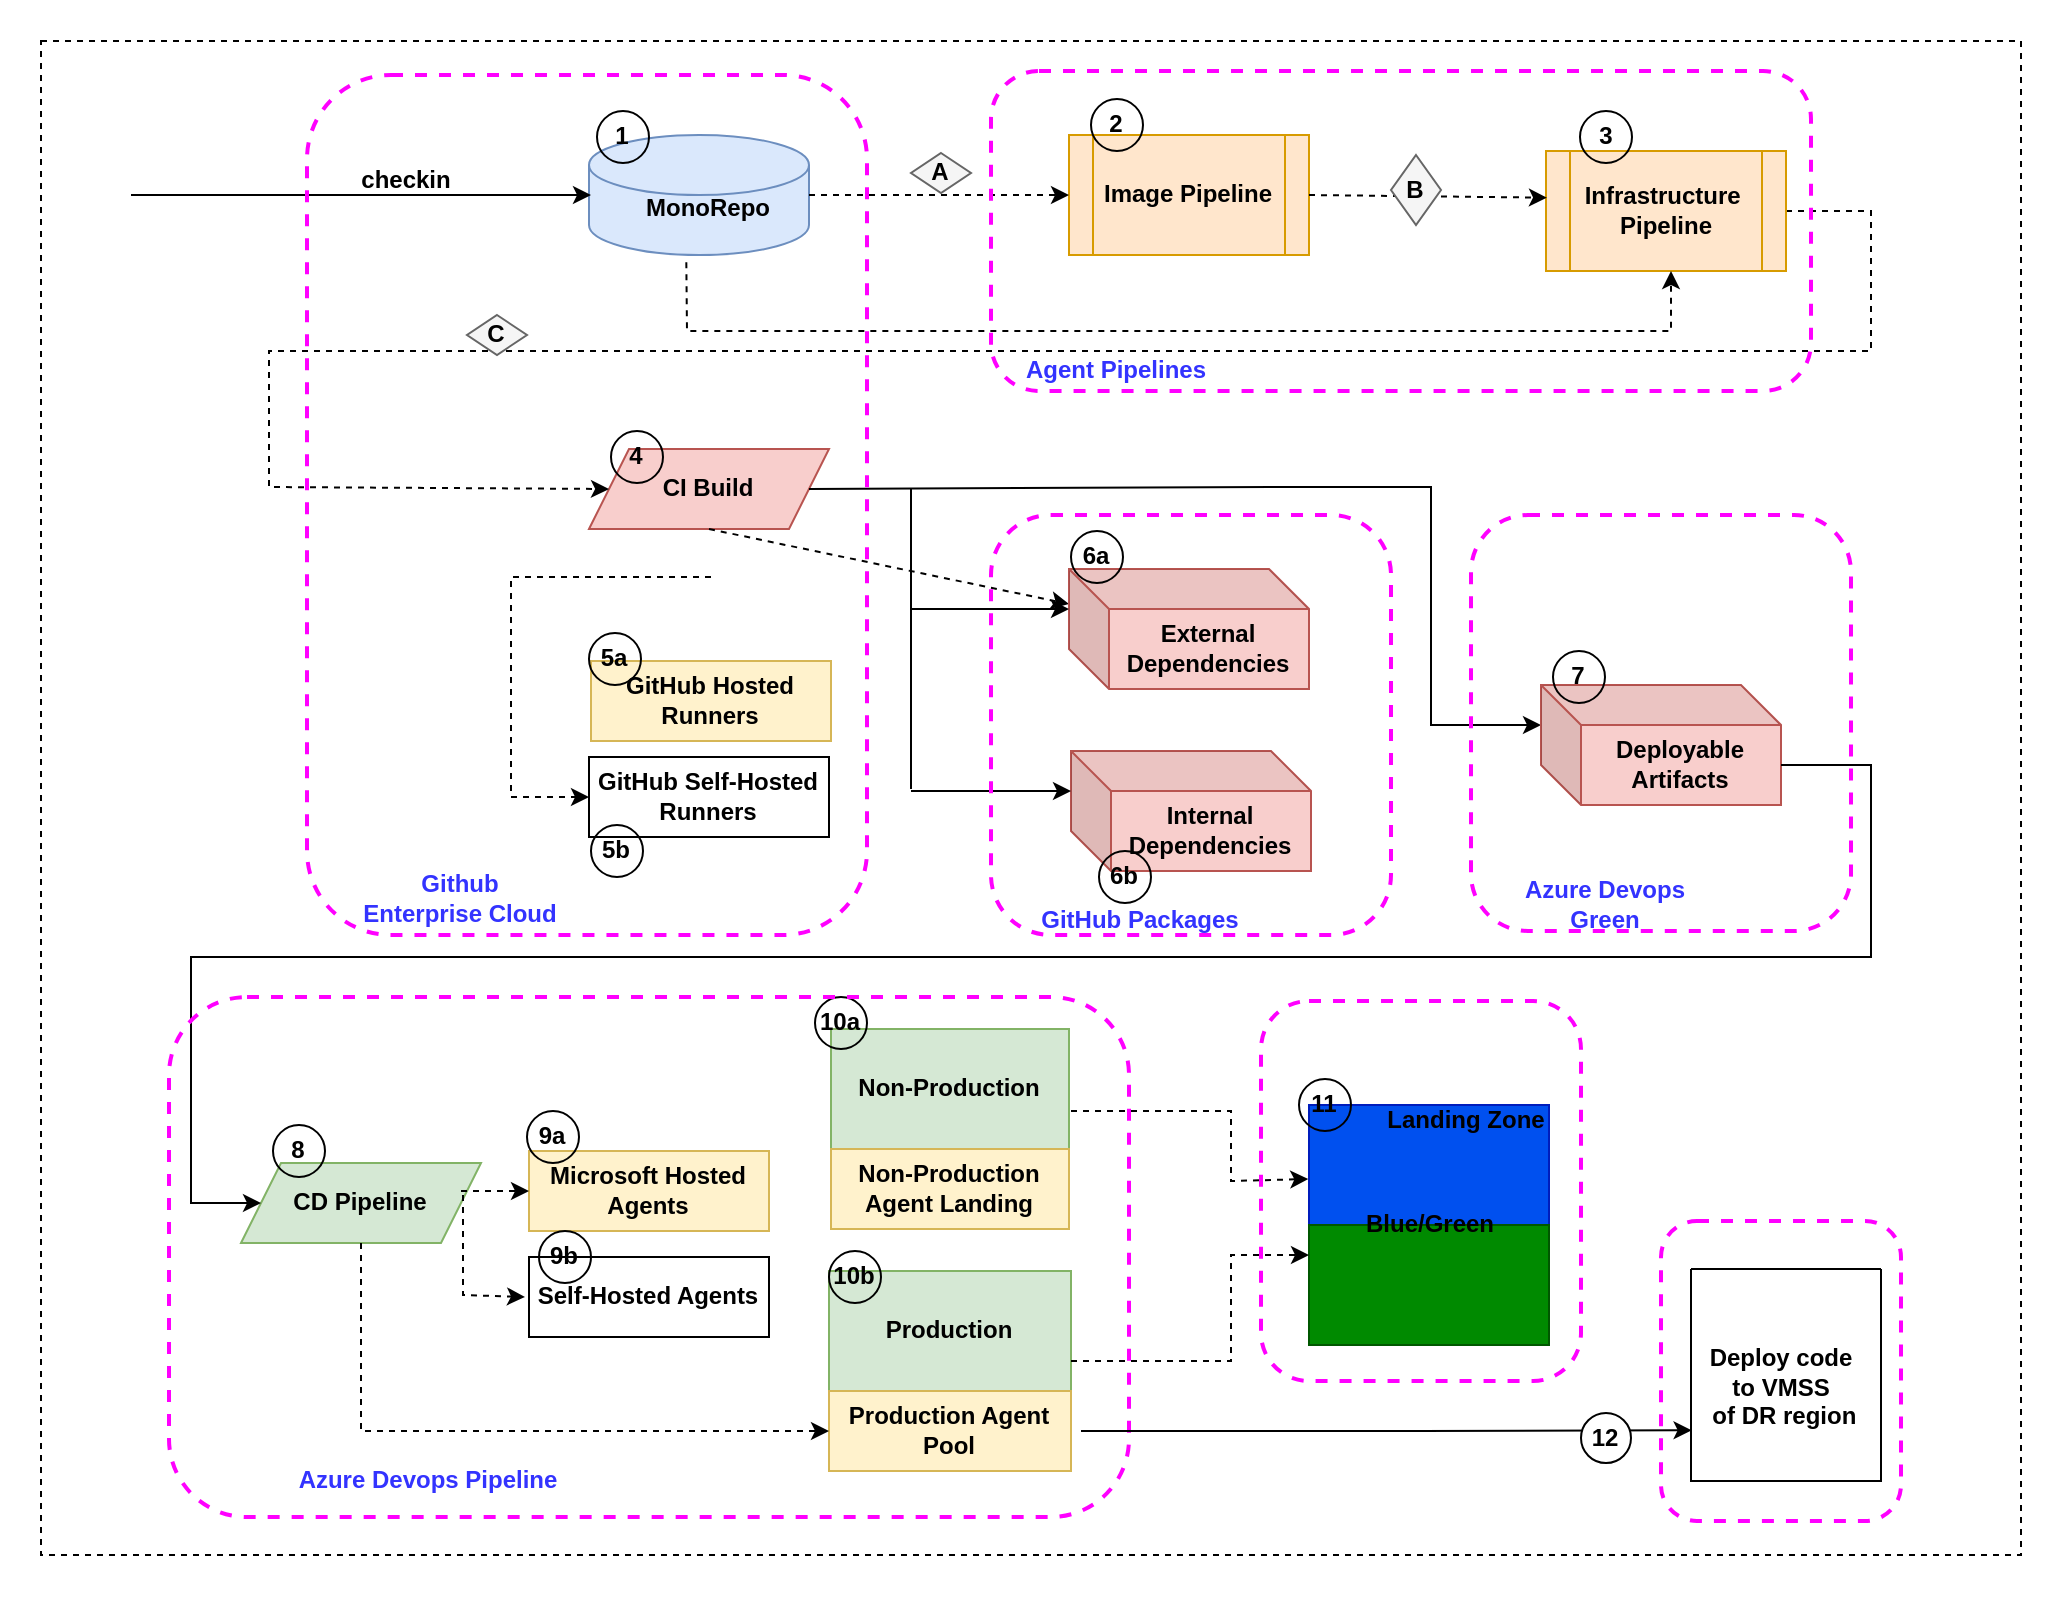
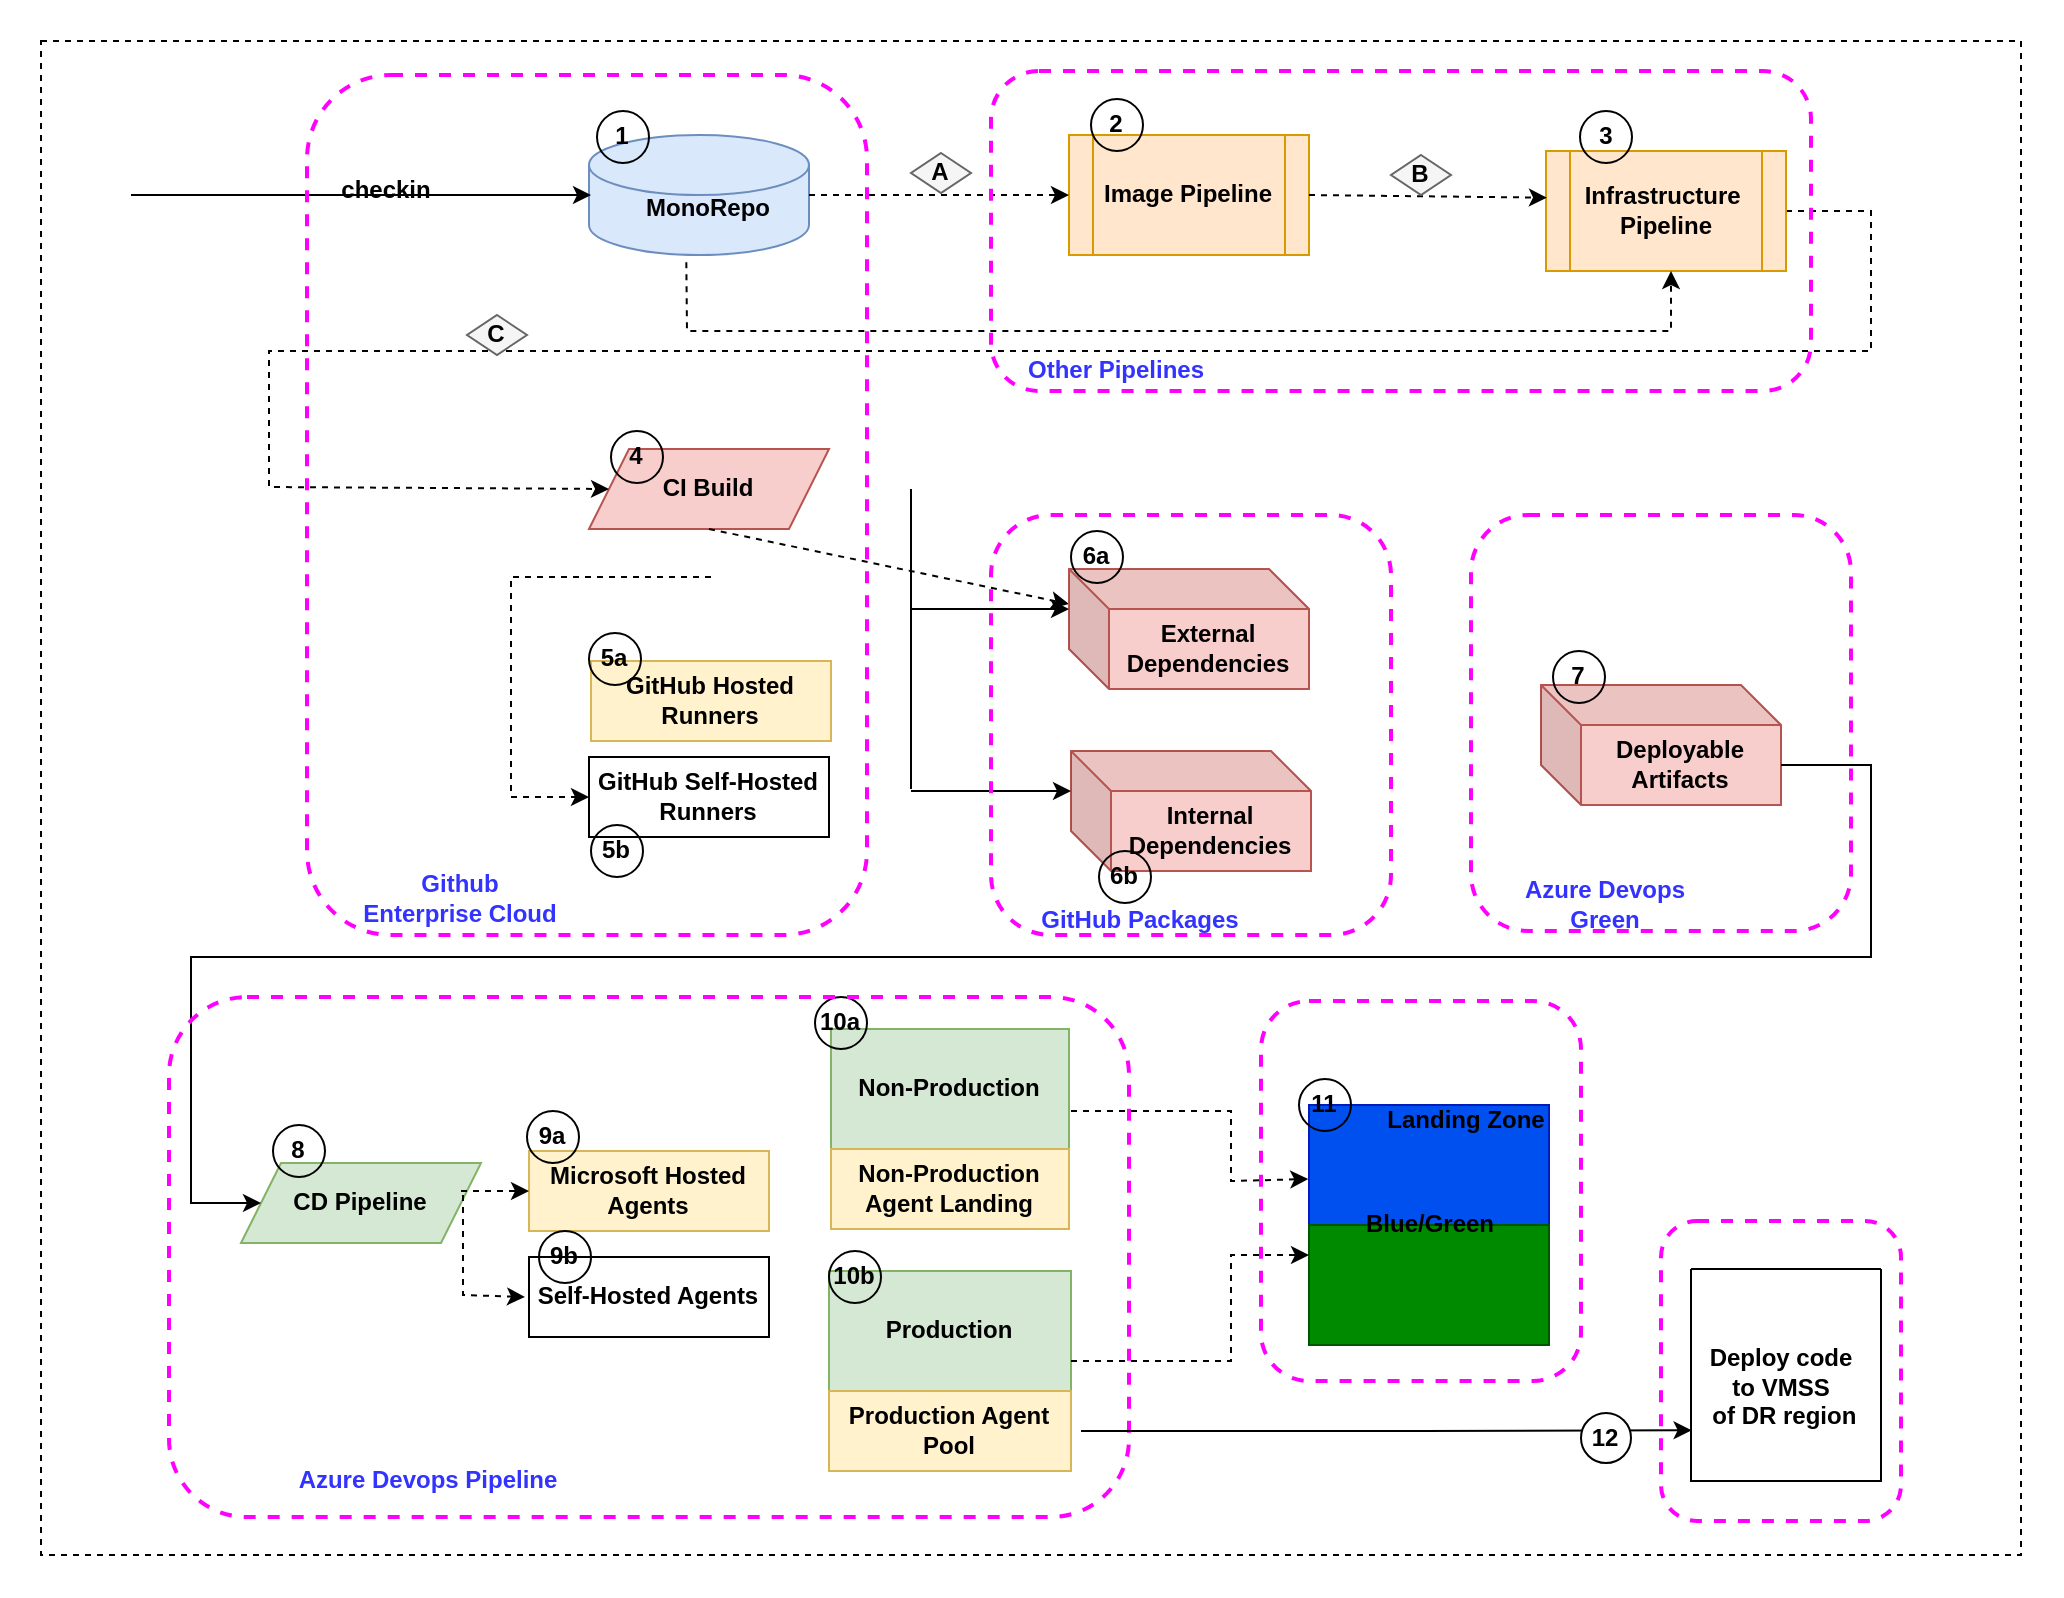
node "checkin": moved (407, 181) -> (387, 191)
node "B": size 50x70 -> 60x40
node "Agent Pipelines": label "Agent Pipelines" -> "Other Pipelines"
edge "CI Build" -> "Deployable Artifacts": removed
edge "CD Pipeline" -> "Production Agent Pool": removed
